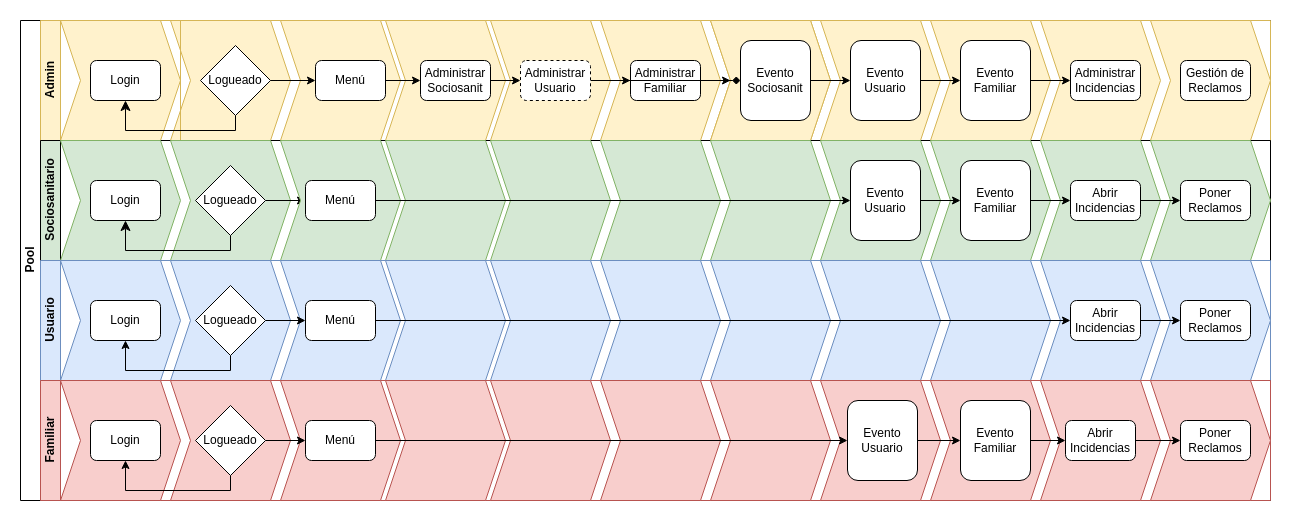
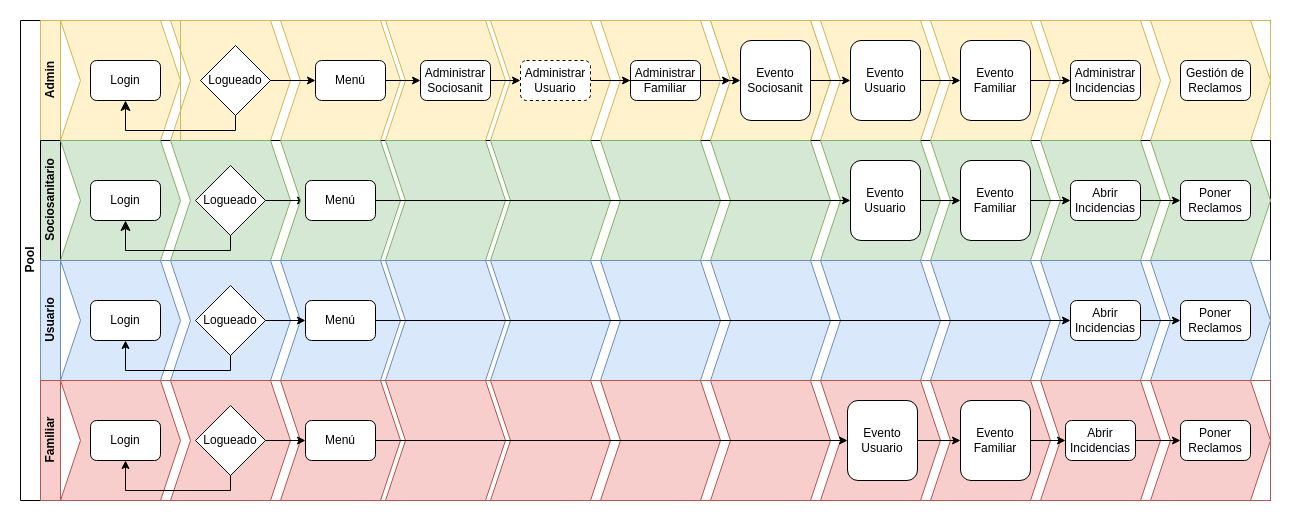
edge "Administrar Familiar" -> "Evento Sociosanit": arrowhead diamond -> classic
